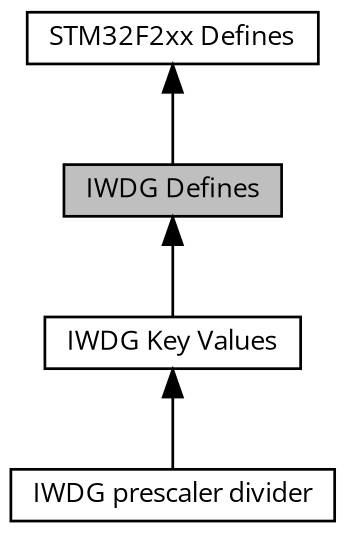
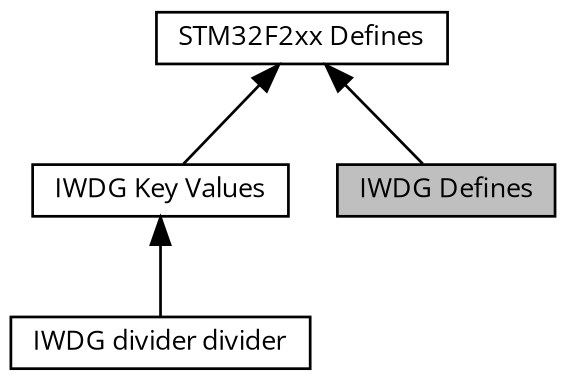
edge "IWDG Key Values" -> "IWDG Defines": now "IWDG Key Values" -> "STM32F2xx Defines"
node "IWDG prescaler divider": label "IWDG prescaler divider" -> "IWDG divider divider"
